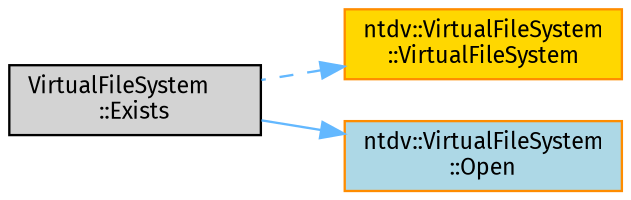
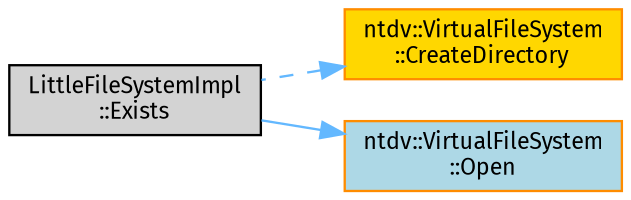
node "ntdv::VirtualFileSystem ::VirtualFileSystem": label "ntdv::VirtualFileSystem ::VirtualFileSystem" -> "ntdv::VirtualFileSystem ::CreateDirectory"
node "VirtualFileSystem ::Exists": label "VirtualFileSystem ::Exists" -> "LittleFileSystemImpl ::Exists"
